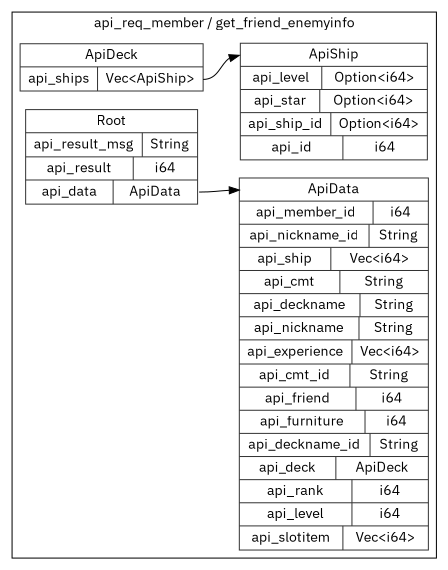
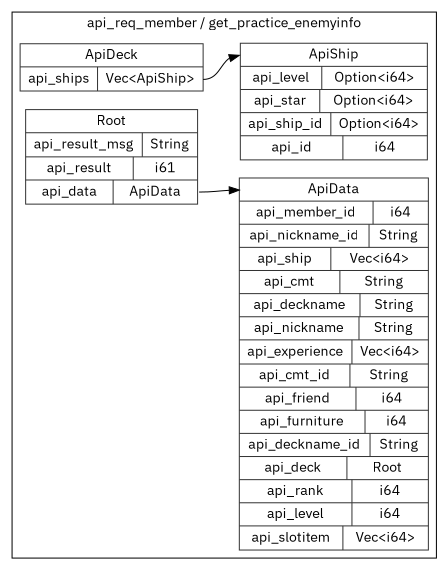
cluster "api_req_member / get_friend_enemyinfo": label "api_req_member / get_friend_enemyinfo" -> "api_req_member / get_practice_enemyinfo"
node "Root": text "i64" -> "i61"
node "ApiData": text "ApiDeck" -> "Root"
